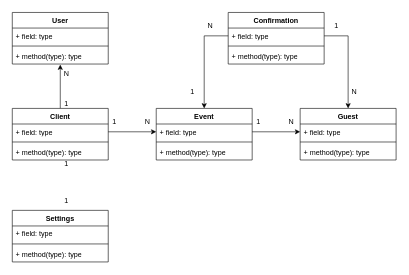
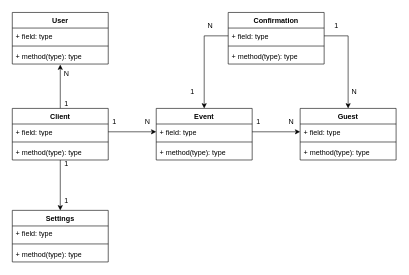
edge "Client" -> "Settings": added
